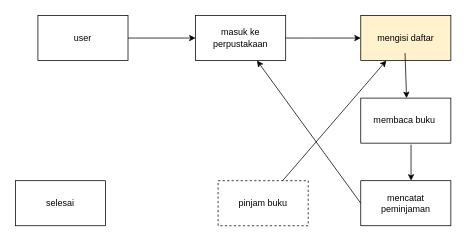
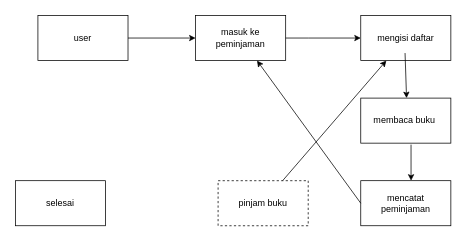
node "masuk ke perpustakaan": label "masuk ke perpustakaan" -> "masuk ke peminjaman"
node "mengisi daftar": fillcolor #fff2cc -> #ffffff
